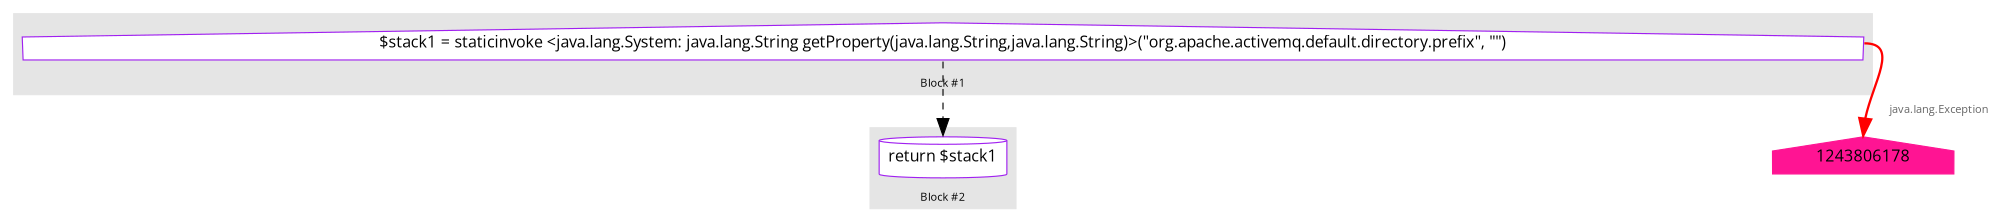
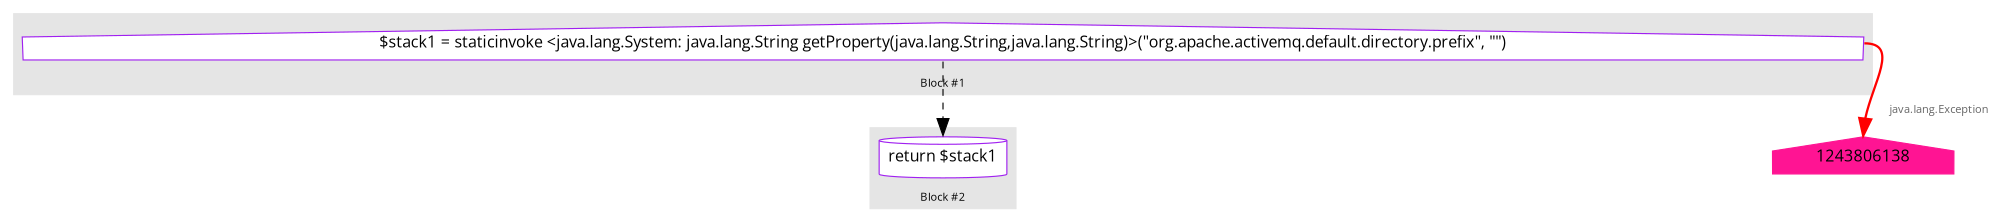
node "1243806178": label "1243806178" -> "1243806138"
